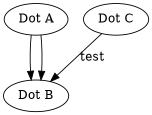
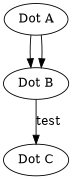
edge "Dot C" -> "Dot B": reversed
